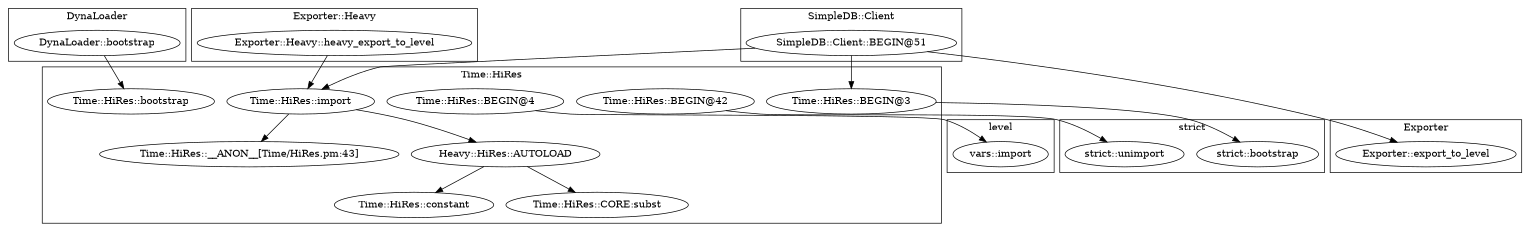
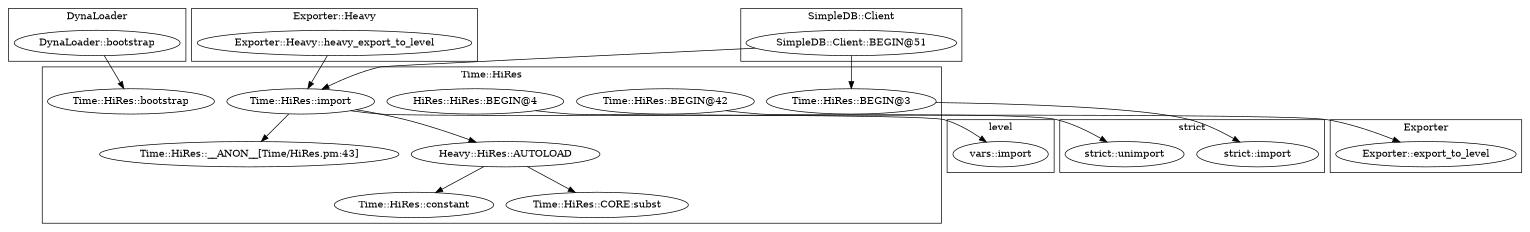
edge "SimpleDB::Client::BEGIN@51" -> "Exporter::export_to_level": now "Time::HiRes::import" -> "Exporter::export_to_level"
node "Time::HiRes::BEGIN@4": label "Time::HiRes::BEGIN@4" -> "HiRes::HiRes::BEGIN@4"
node "strict::bootstrap": label "strict::bootstrap" -> "strict::import"
